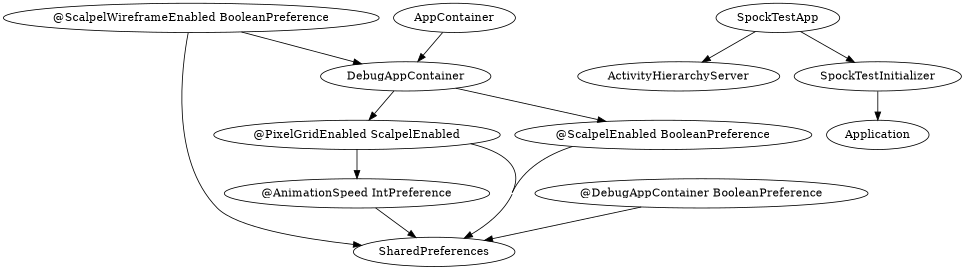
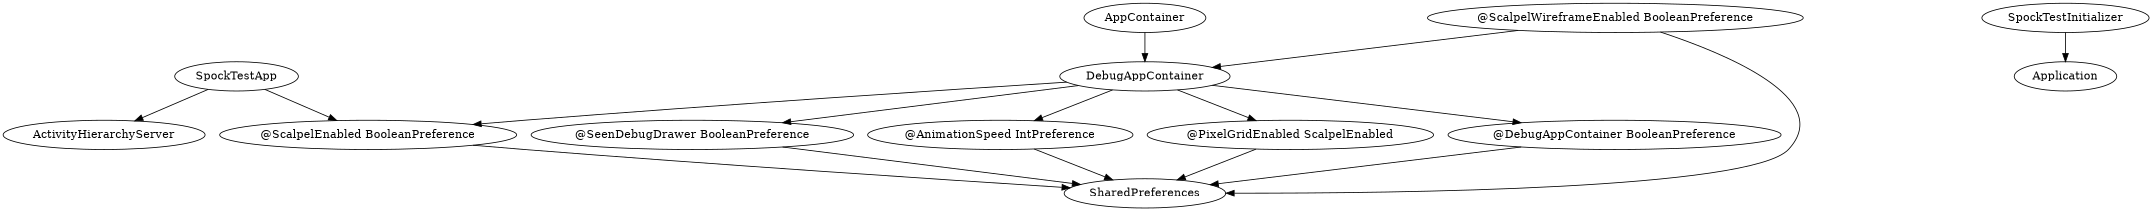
edge "SpockTestApp" -> "SpockTestInitializer": now "SpockTestApp" -> "@ScalpelEnabled BooleanPreference"
edge "DebugAppContainer" -> "@DebugAppContainer BooleanPreference": added
node "@SeenDebugDrawer BooleanPreference": added
edge "@PixelGridEnabled ScalpelEnabled" -> "@AnimationSpeed IntPreference": now "DebugAppContainer" -> "@AnimationSpeed IntPreference"
